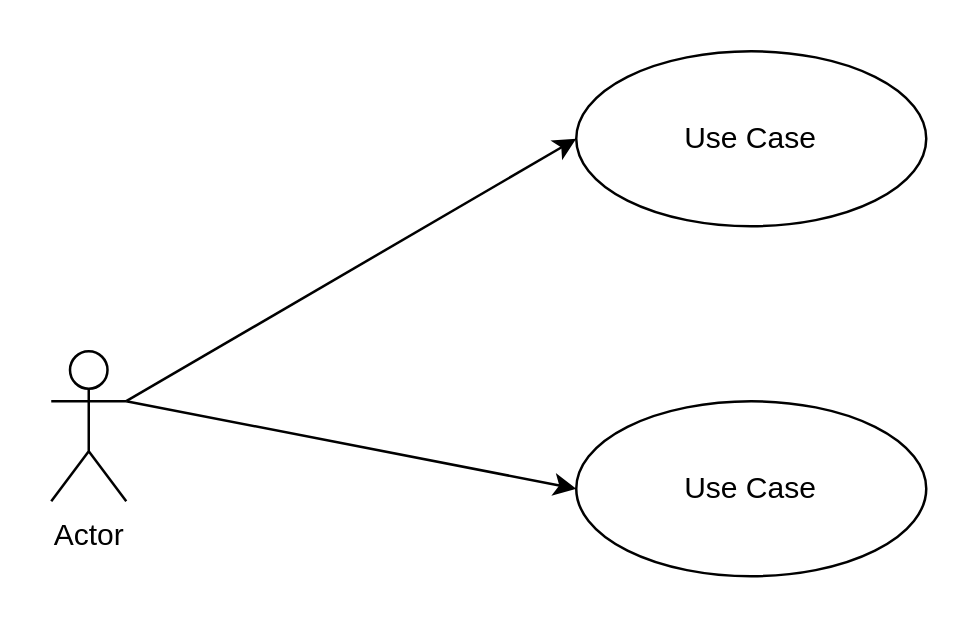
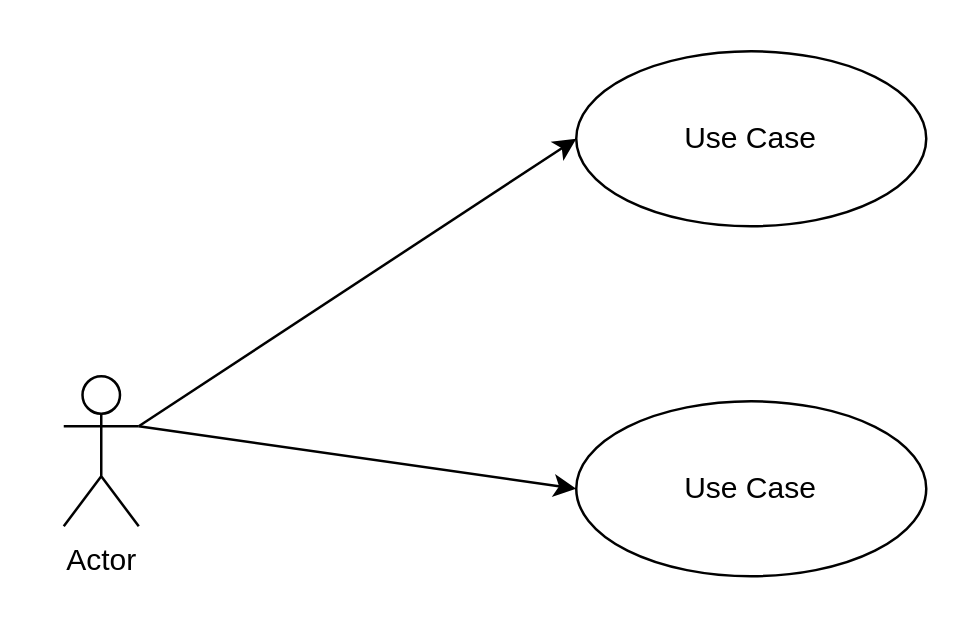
node "Actor": moved (89, 426) -> (101, 451)
